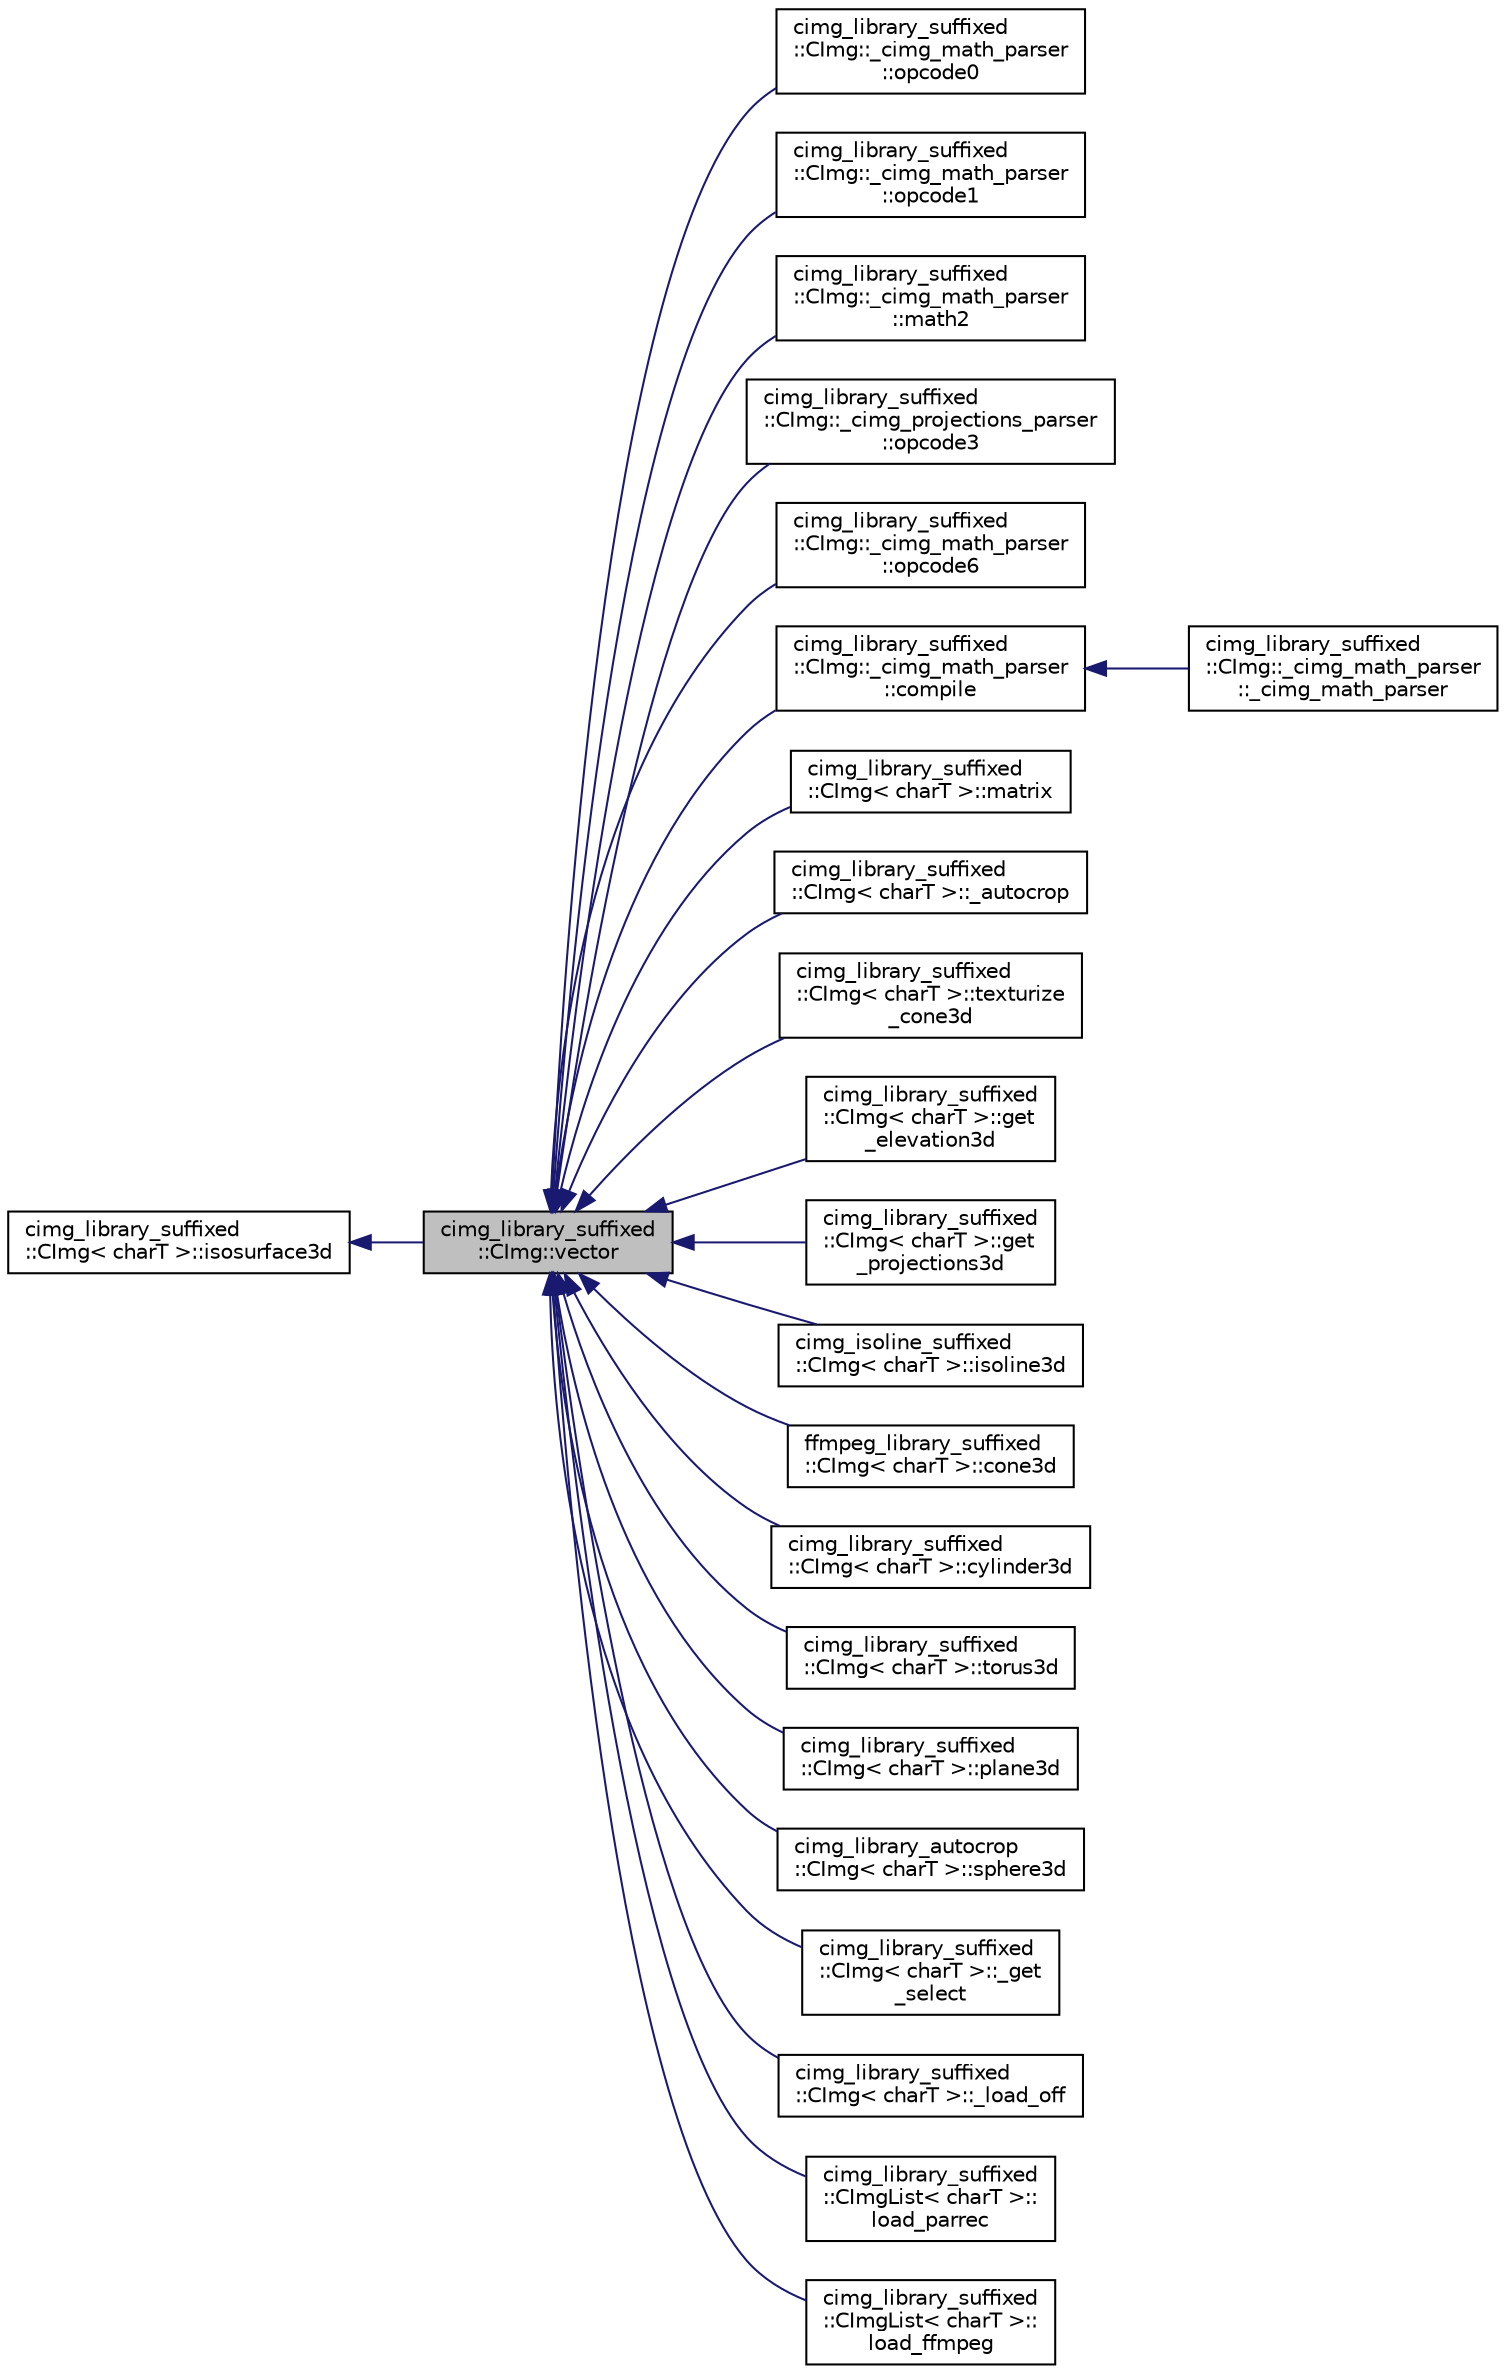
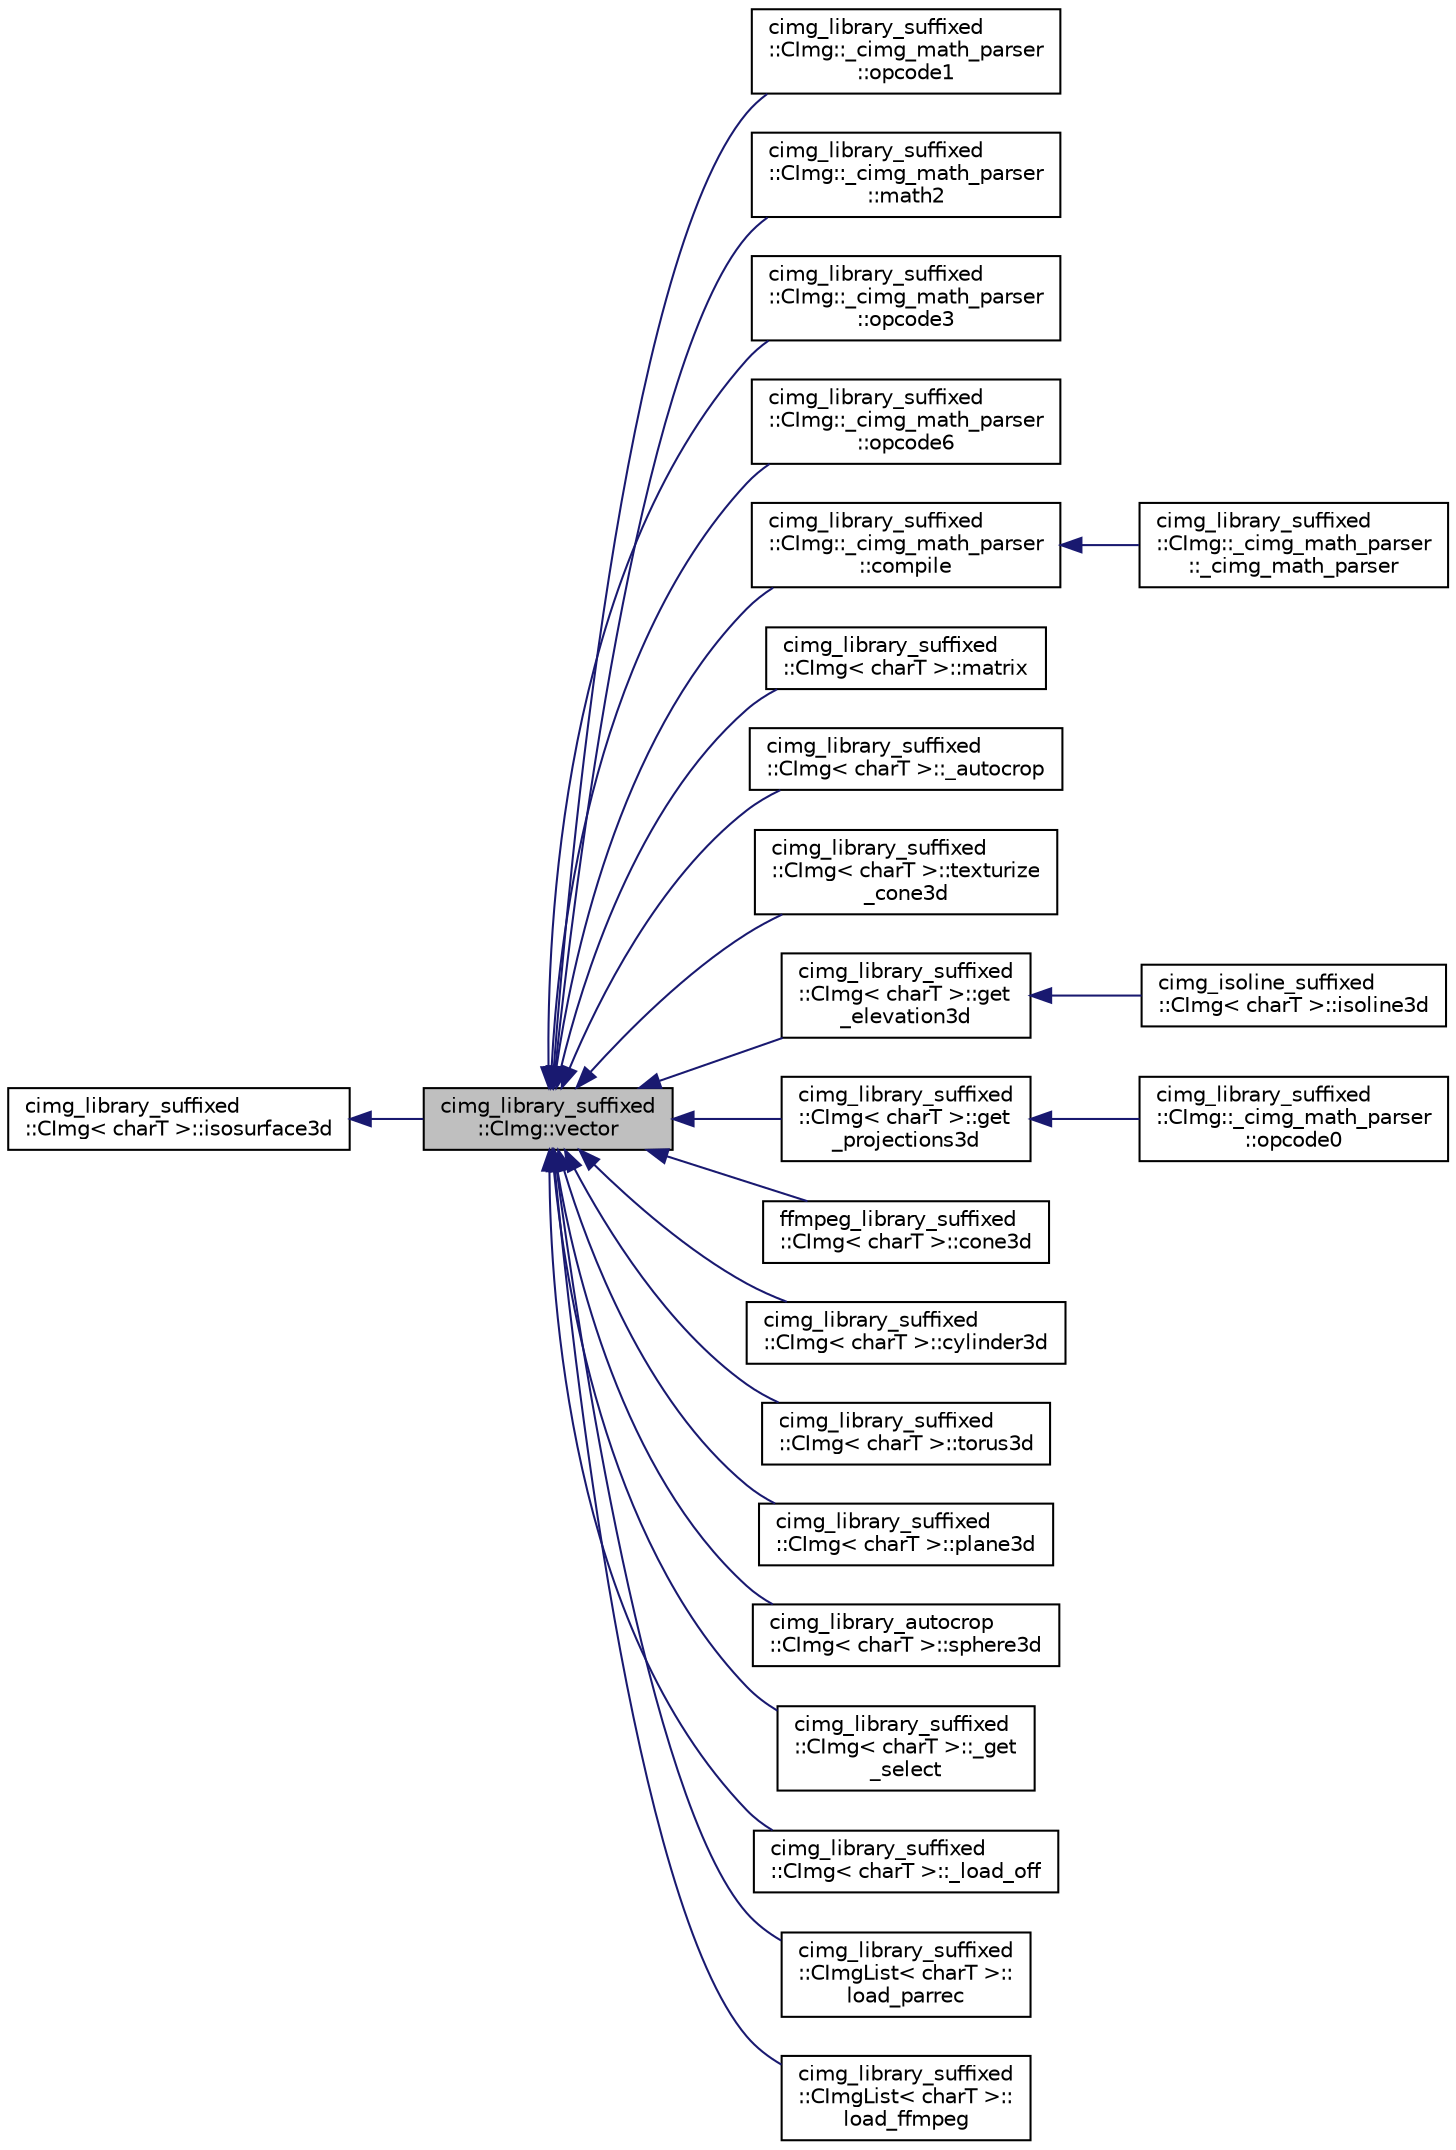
node "cimg_library_suffixed ::CImg::_cimg_projections_parser ::opcode3": label "cimg_library_suffixed ::CImg::_cimg_projections_parser ::opcode3" -> "cimg_library_suffixed ::CImg::_cimg_math_parser ::opcode3"
edge "cimg_library_suffixed ::CImg::_cimg_math_parser ::opcode0" -> "cimg_library_suffixed ::CImg::vector": now "cimg_library_suffixed ::CImg::_cimg_math_parser ::opcode0" -> "cimg_library_suffixed ::CImg< charT >::get _projections3d"
edge "cimg_isoline_suffixed ::CImg< charT >::isoline3d" -> "cimg_library_suffixed ::CImg::vector": now "cimg_isoline_suffixed ::CImg< charT >::isoline3d" -> "cimg_library_suffixed ::CImg< charT >::get _elevation3d"
